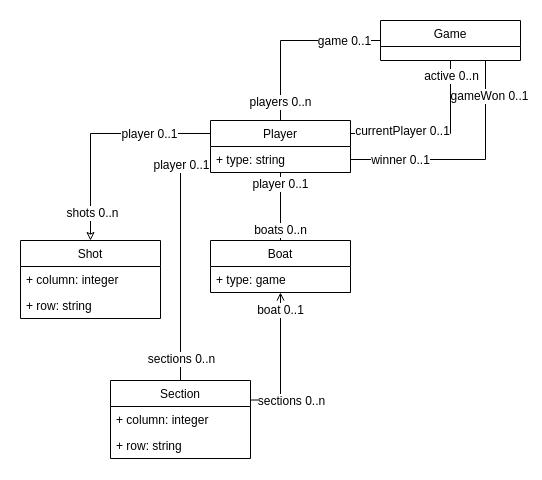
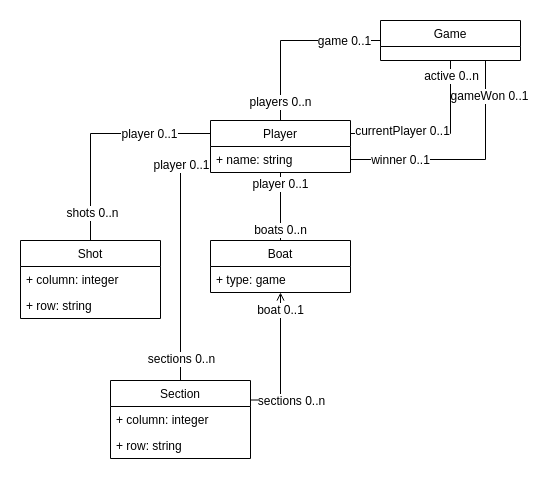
node "+ type: string": label "+ type: string" -> "+ name: string"
edge "Player" -> "Shot": arrowhead classic -> none
